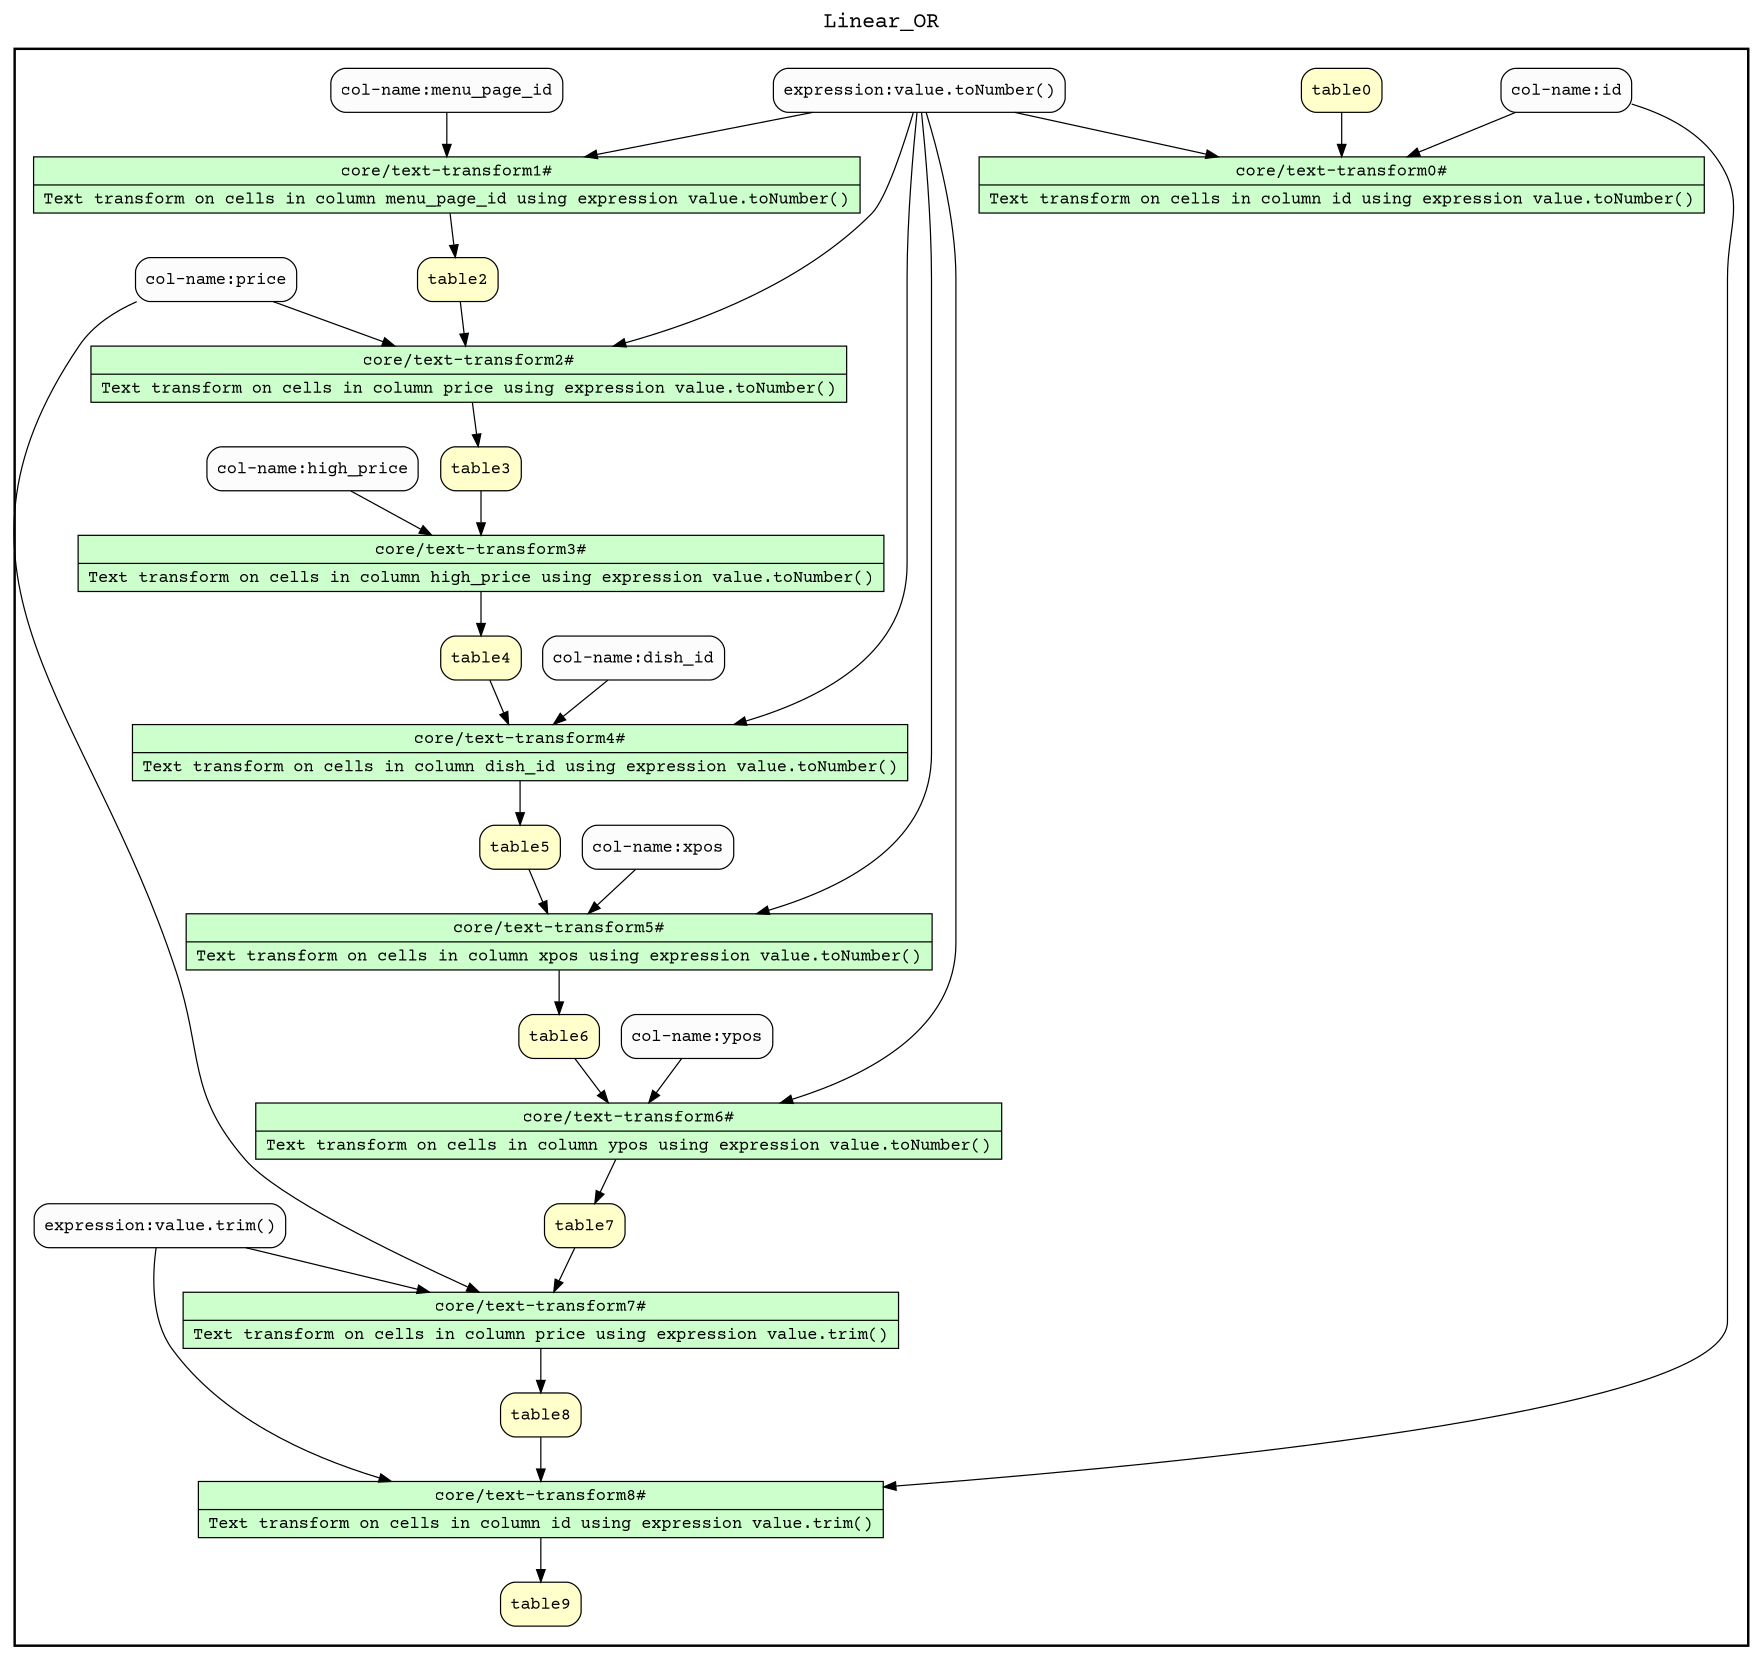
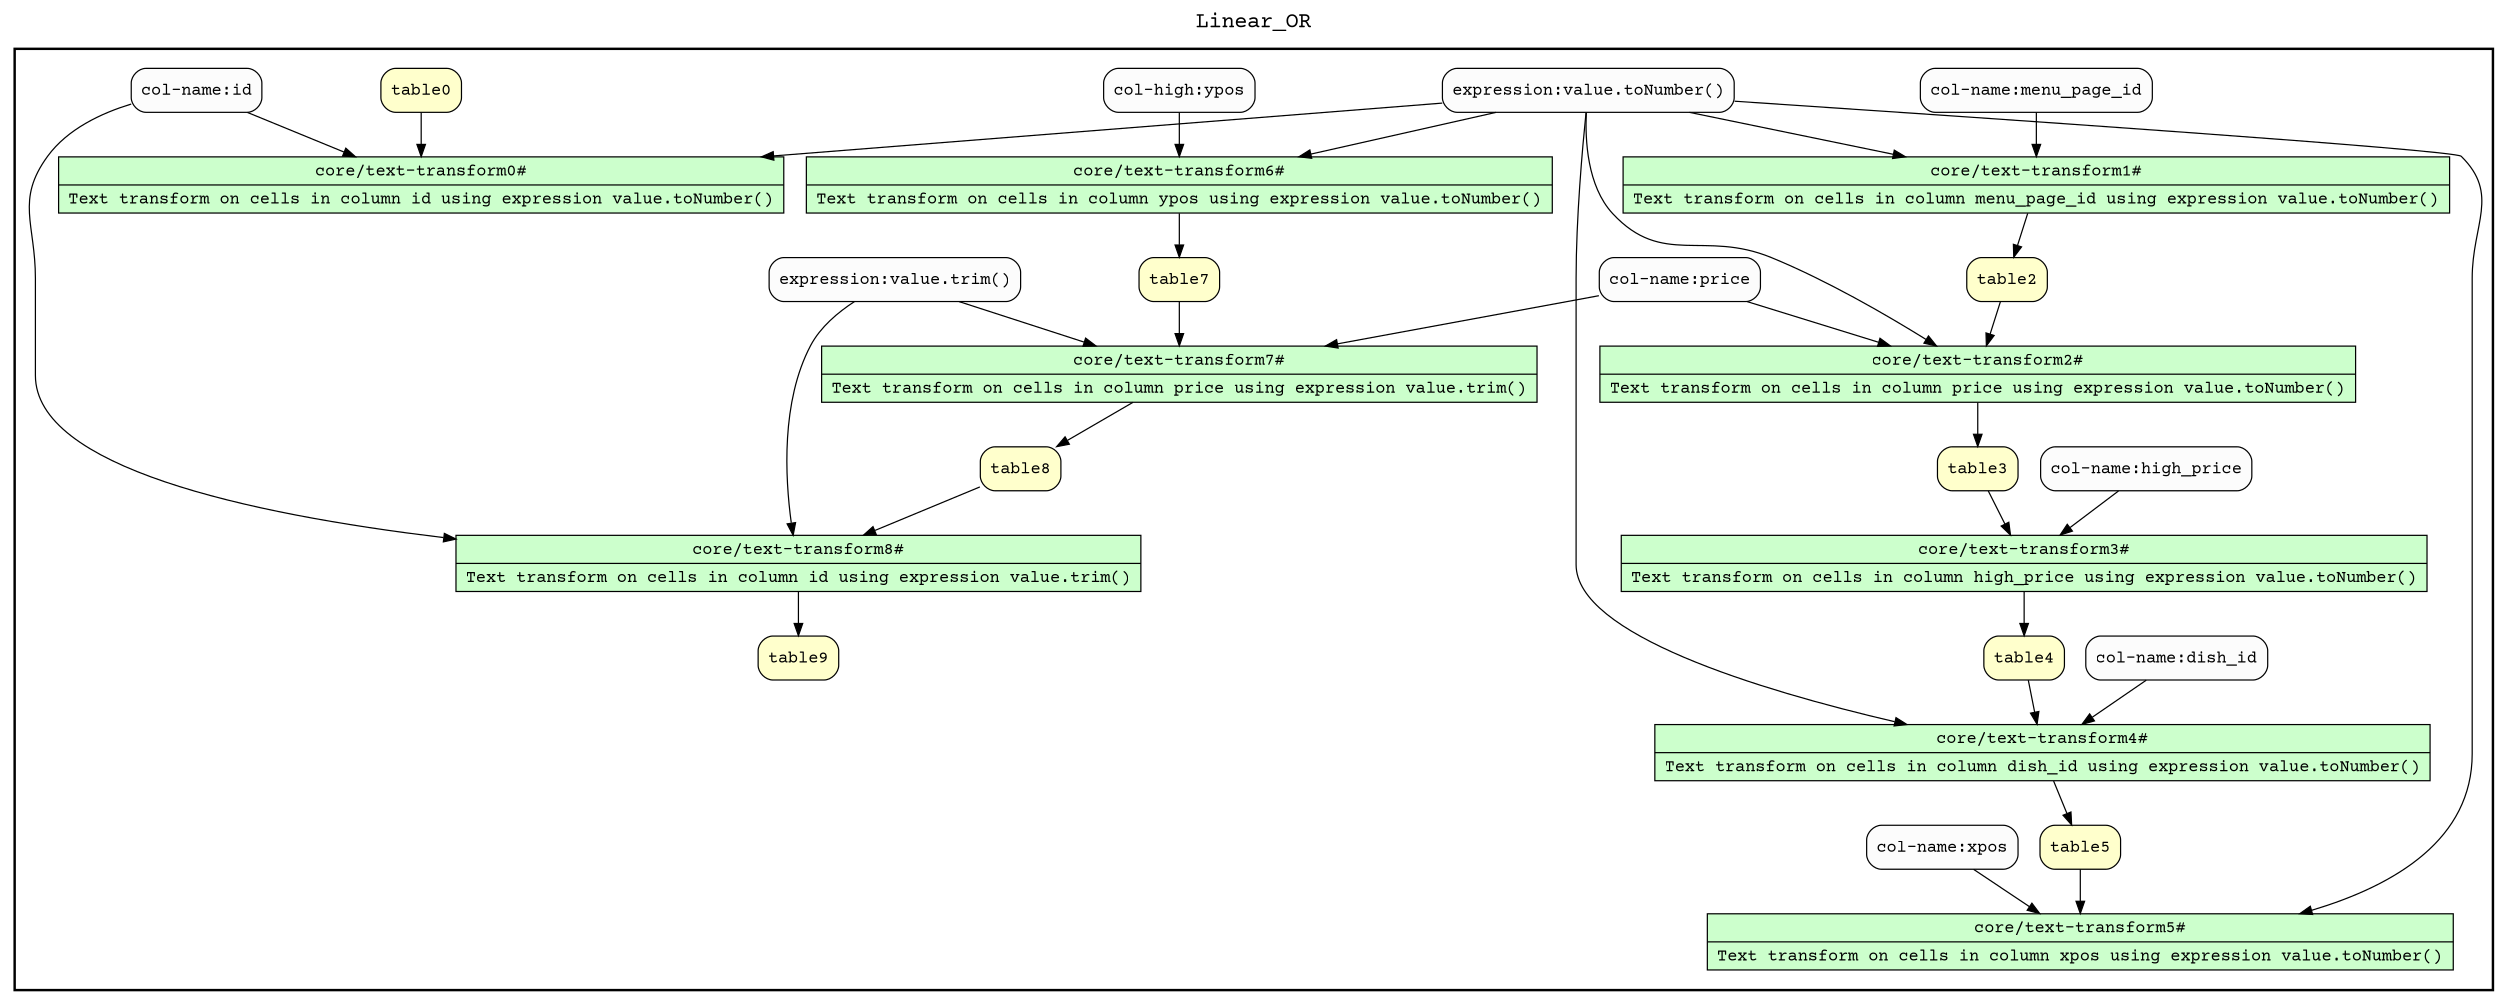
node "table6": removed
node "col-name:ypos": label "col-name:ypos" -> "col-high:ypos"
